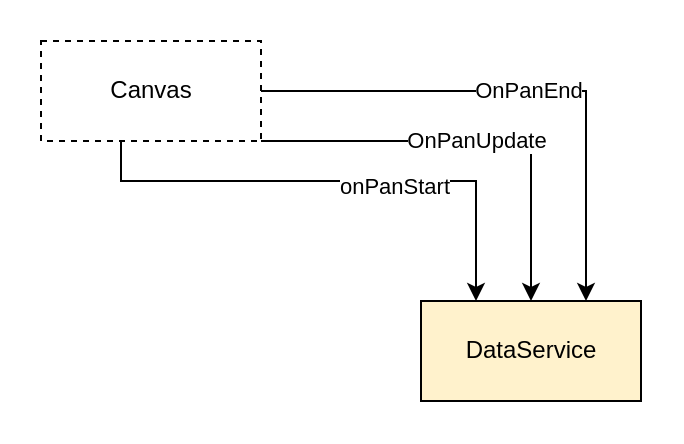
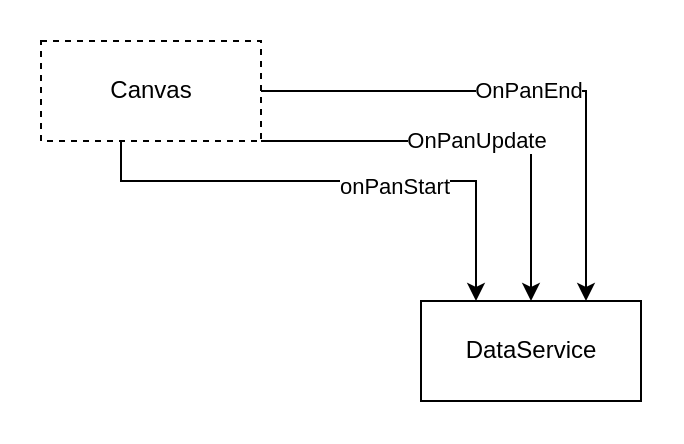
node "DataService": fillcolor #fff2cc -> #ffffff
